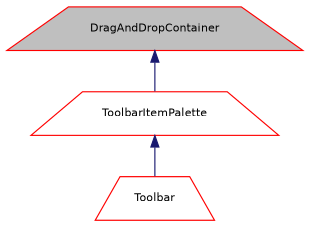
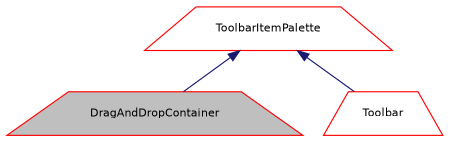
edge "ToolbarItemPalette" -> "DragAndDropContainer": reversed
